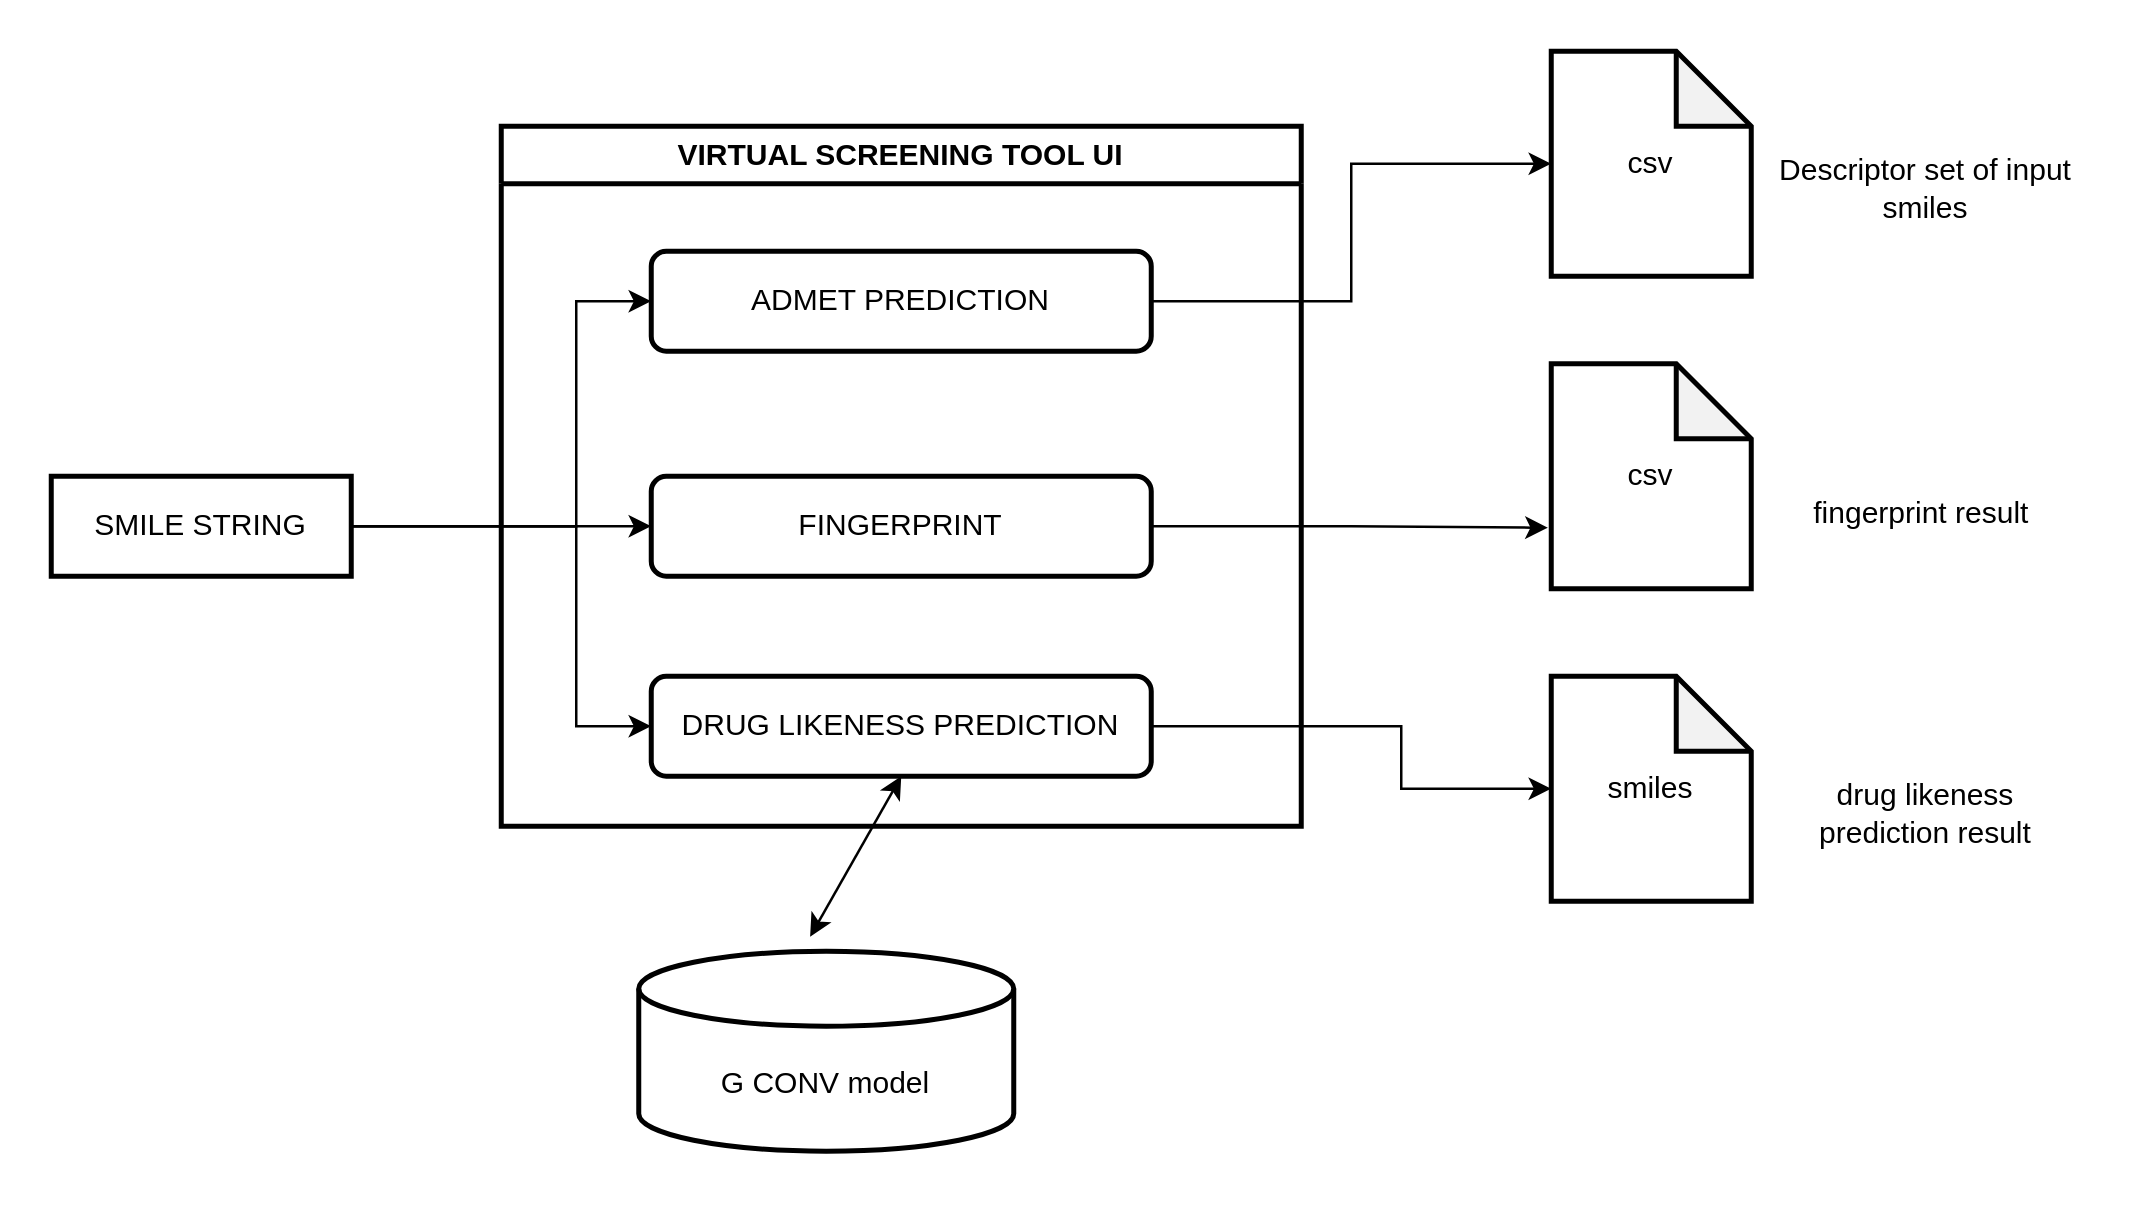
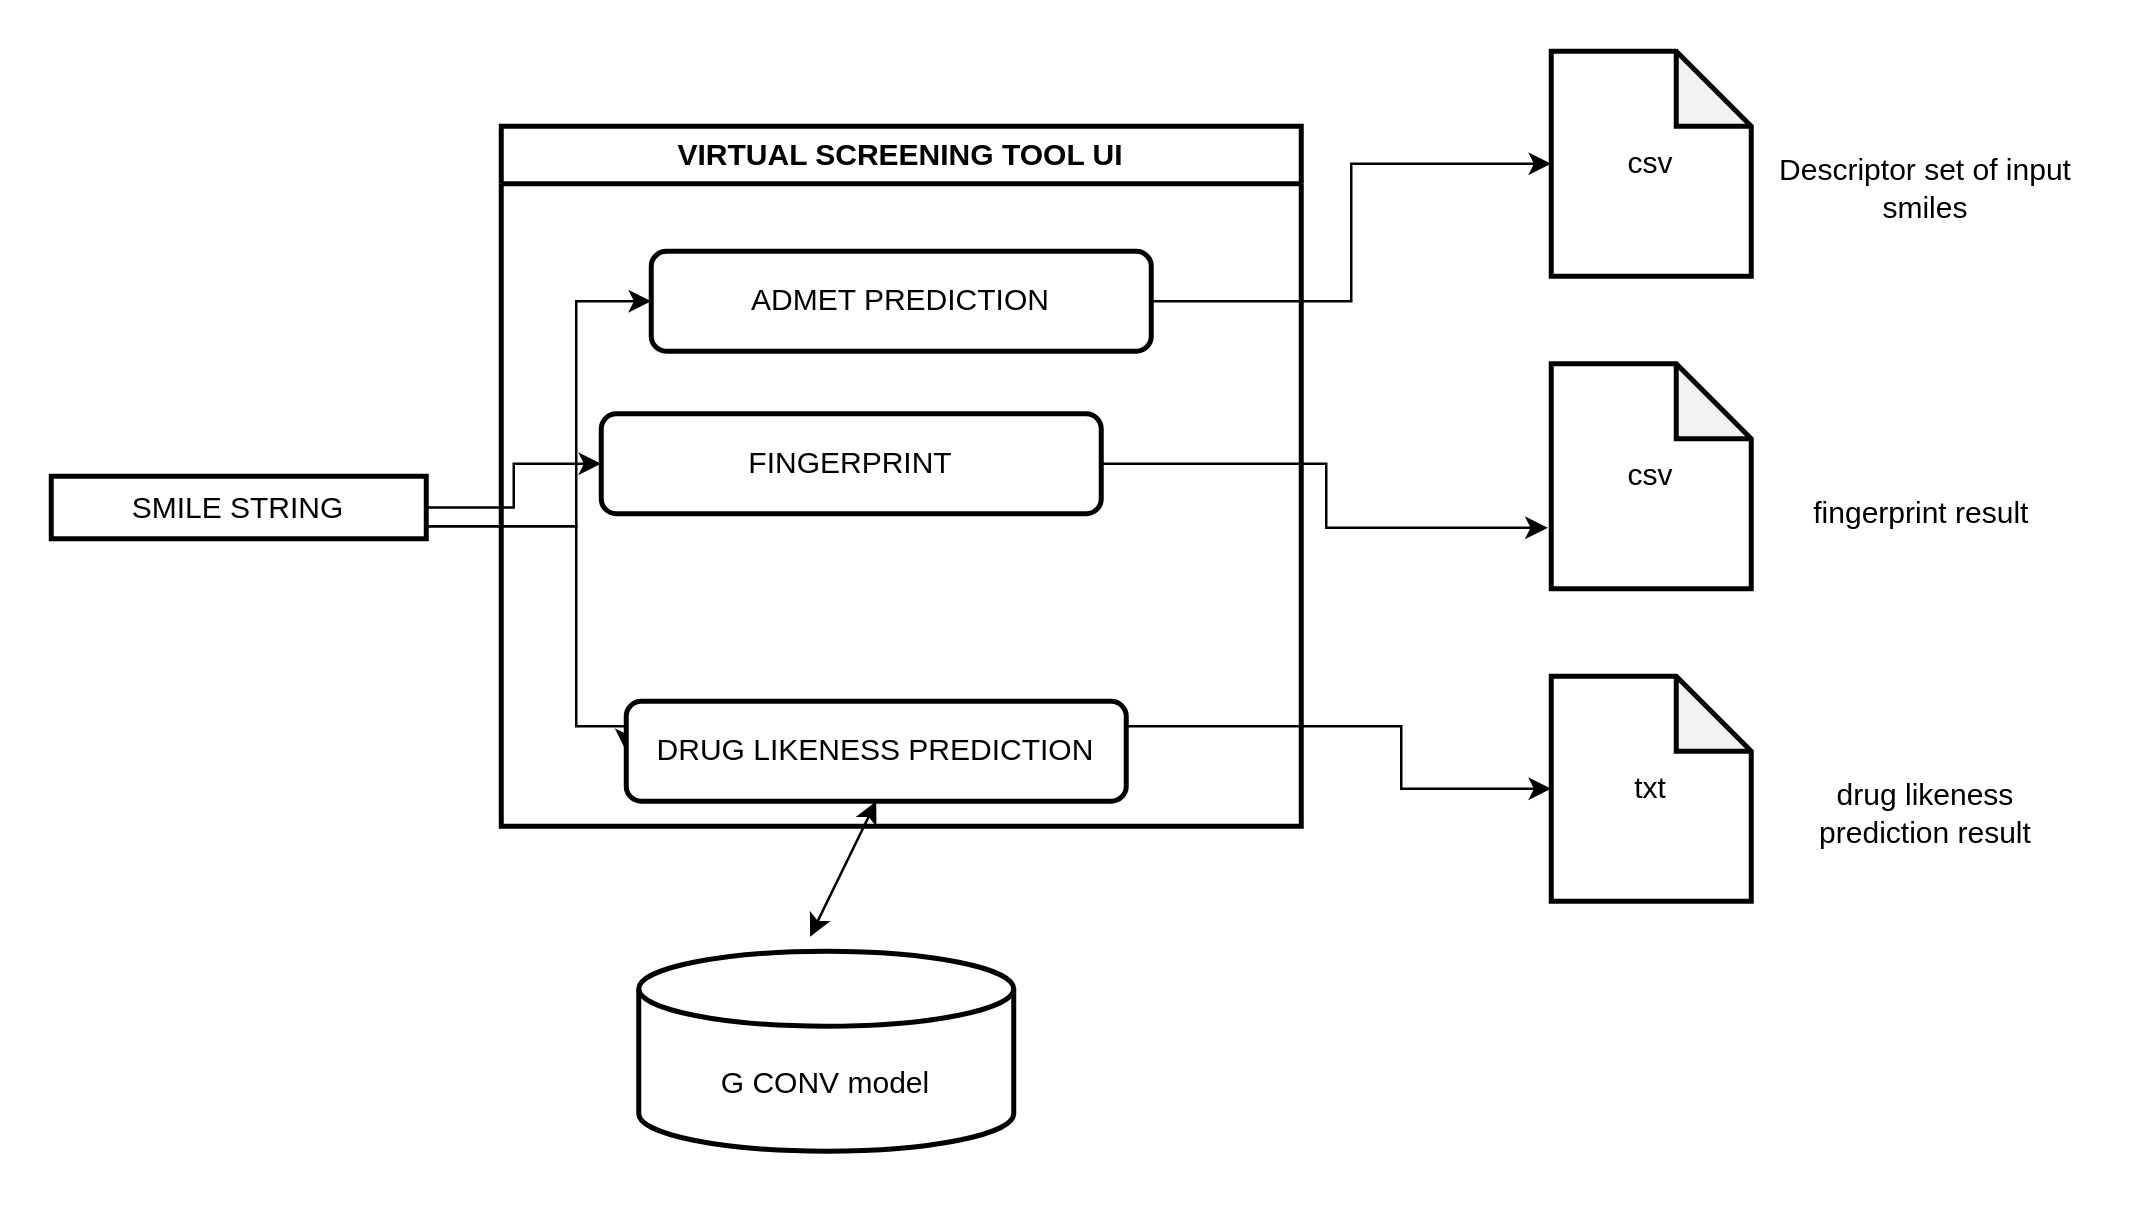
node "SMILE STRING": size 300x100 -> 375x63
node "FINGERPRINT": moved (901, 526) -> (851, 464)
node "DRUG LIKENESS PREDICTION": moved (901, 726) -> (876, 751)
node "smiles": label "smiles" -> "txt"
